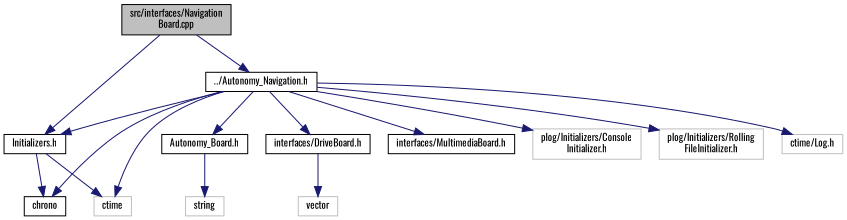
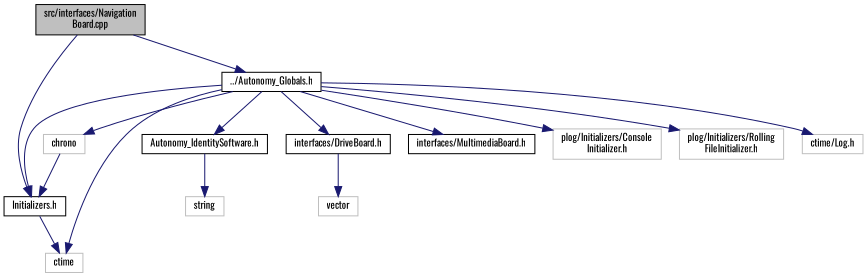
node "../Autonomy_Navigation.h": label "../Autonomy_Navigation.h" -> "../Autonomy_Globals.h"
node "Autonomy_Board.h": label "Autonomy_Board.h" -> "Autonomy_IdentitySoftware.h"
edge "Initializers.h" -> "chrono": reversed
node "chrono": color black -> grey75
